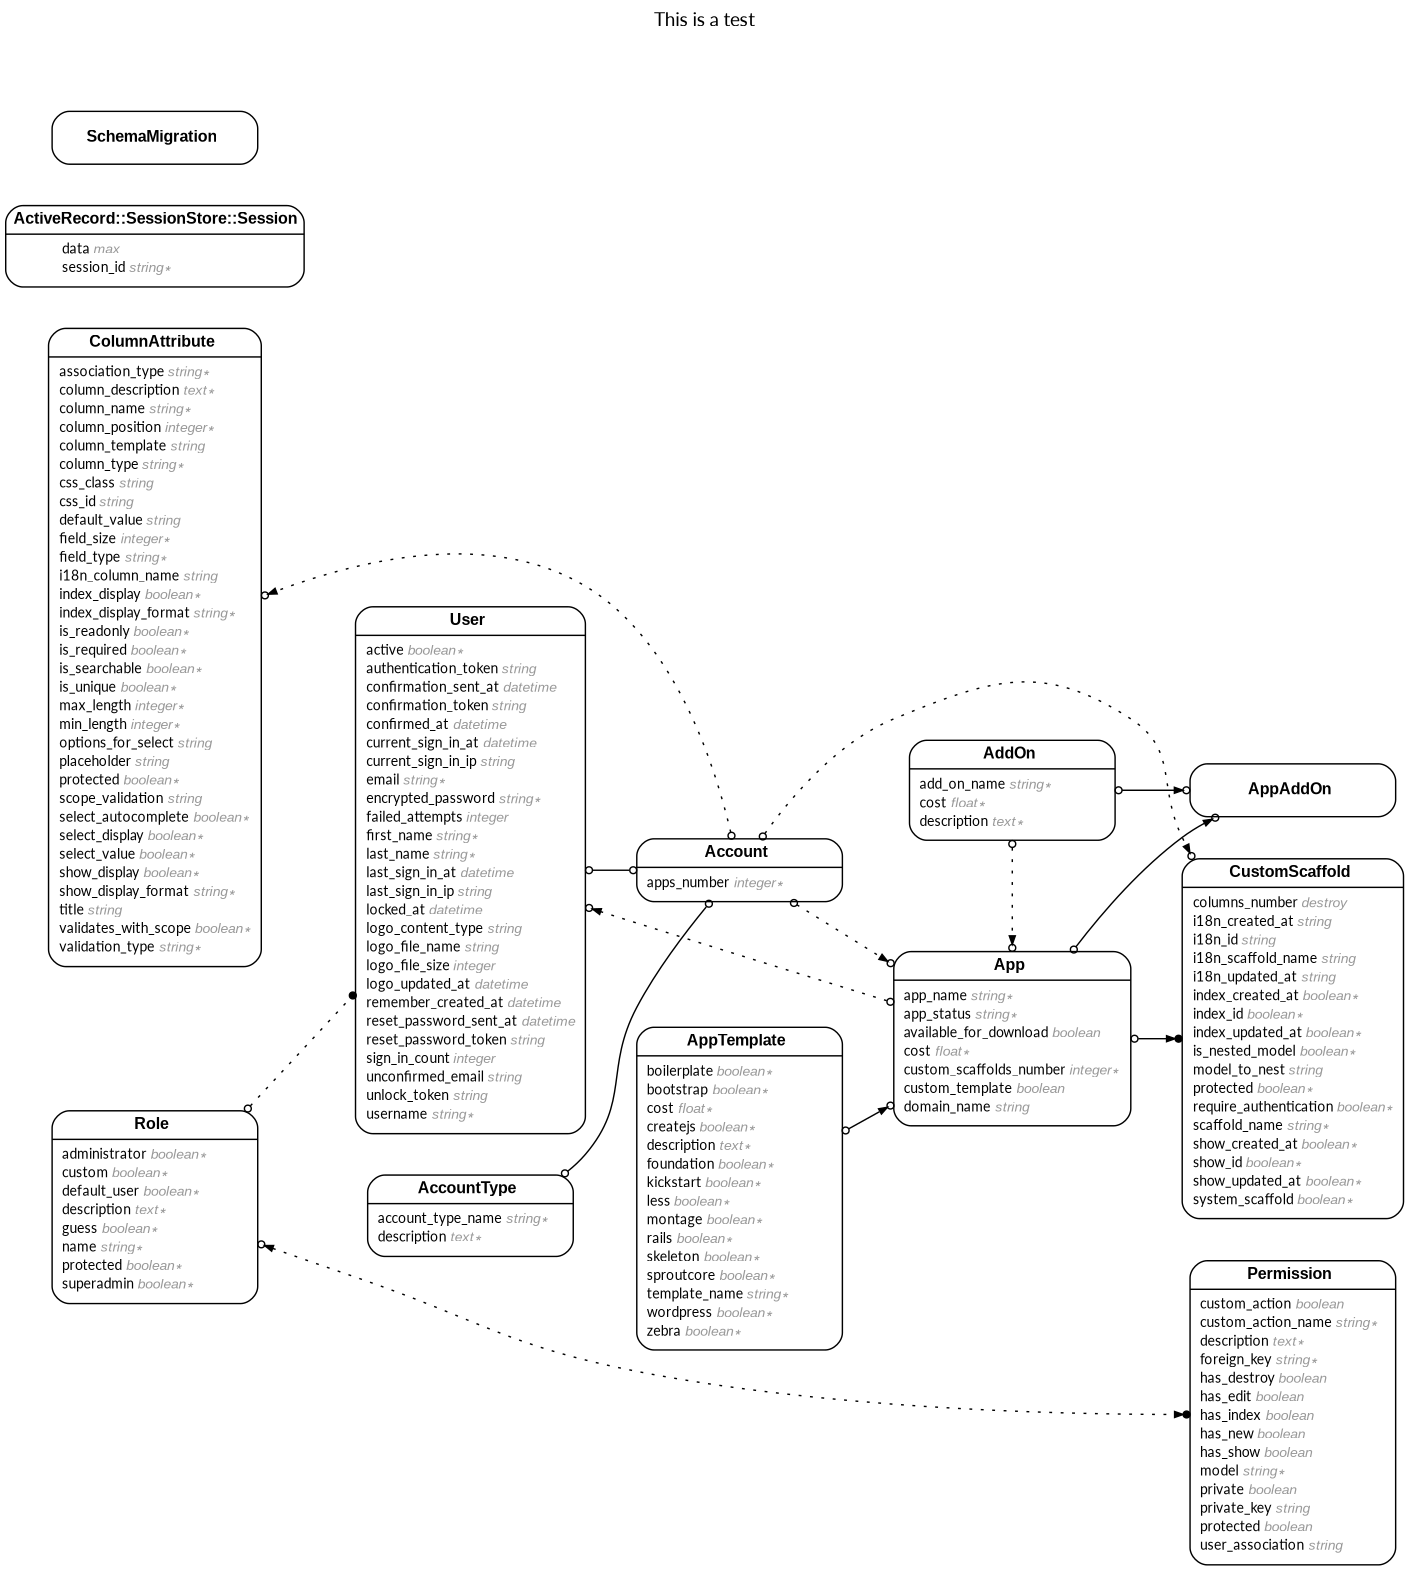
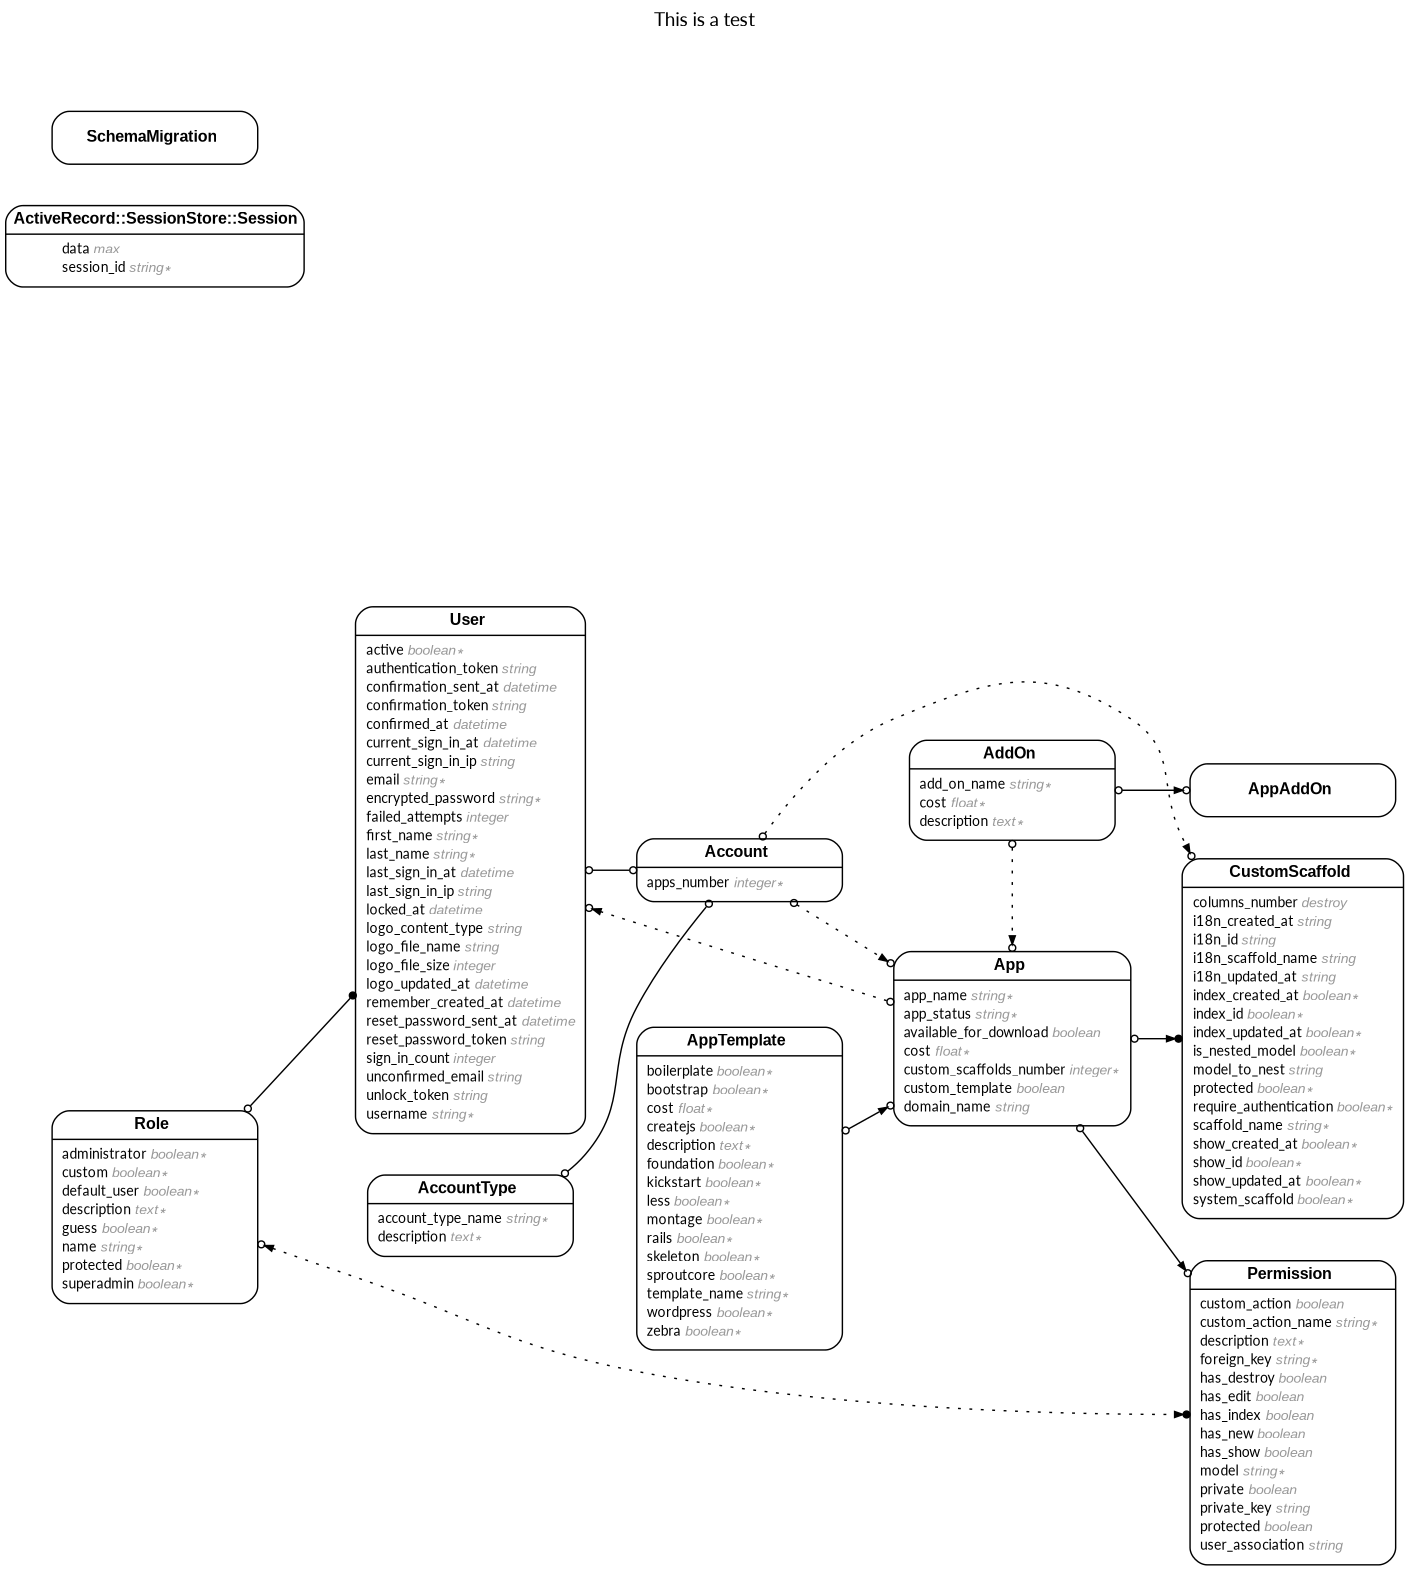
node "ColumnAttribute": removed
edge "AppAddOn" -- "App": now "Permission" -- "App"
edge "User" -- "Role": style dotted -> solid
